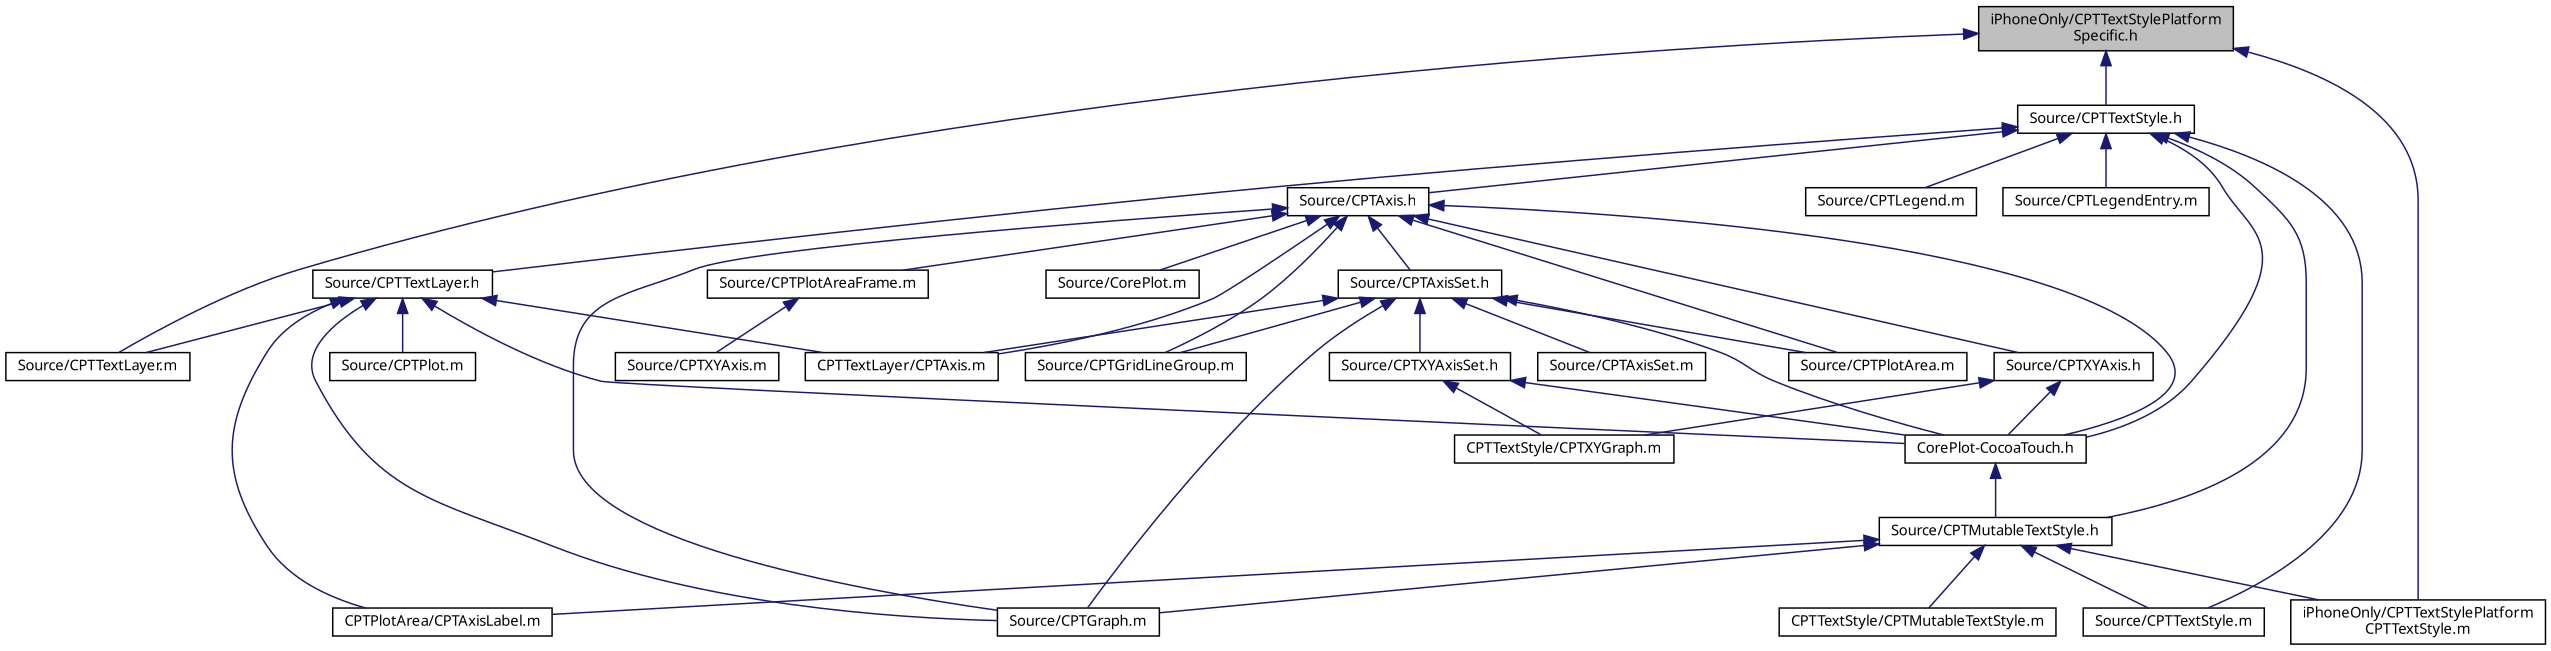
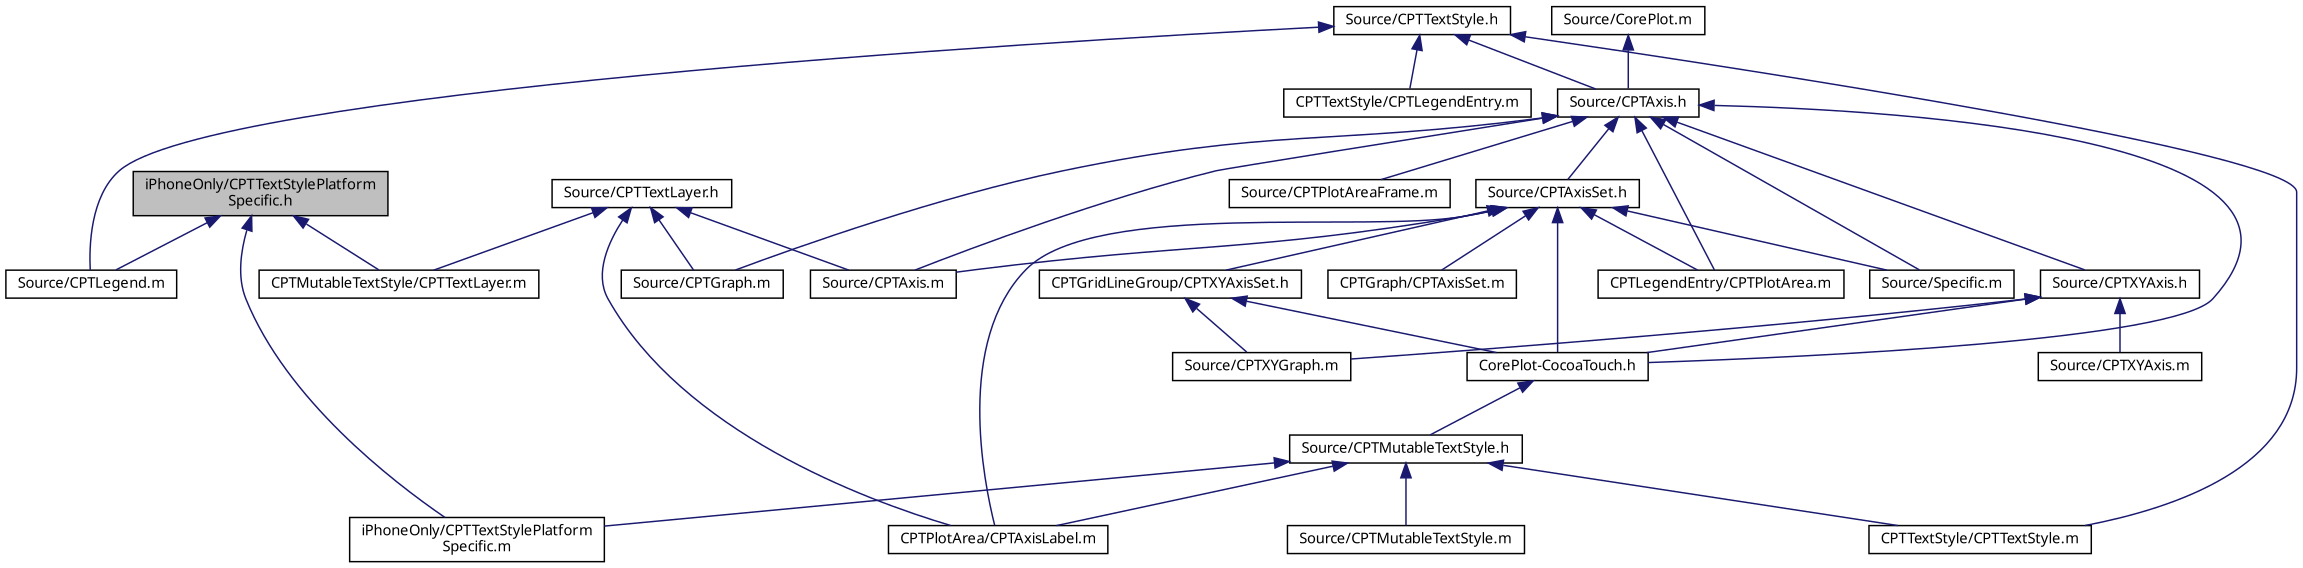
edge "Source/CPTTextStyle.h" -> "iPhoneOnly/CPTTextStylePlatform Specific.h": now "Source/CPTLegend.m" -> "iPhoneOnly/CPTTextStylePlatform Specific.h"
edge "Source/CPTTextLayer.h" -> "Source/CPTTextStyle.h": removed
node "Source/CPTLegendEntry.m": label "Source/CPTLegendEntry.m" -> "CPTTextStyle/CPTLegendEntry.m"
edge "Source/CorePlot.m" -> "Source/CPTAxis.h": reversed
edge "CorePlot-CocoaTouch.h" -> "Source/CPTTextStyle.h": removed
edge "Source/CPTXYAxis.m" -> "Source/CPTPlotAreaFrame.m": now "Source/CPTXYAxis.m" -> "Source/CPTXYAxis.h"
edge "Source/CPTMutableTextStyle.h" -> "Source/CPTTextStyle.h": removed
node "Source/CPTTextLayer.m": label "Source/CPTTextLayer.m" -> "CPTMutableTextStyle/CPTTextLayer.m"
node "Source/CPTPlot.m": removed
node "CPTTextLayer/CPTAxis.m": label "CPTTextLayer/CPTAxis.m" -> "Source/CPTAxis.m"
node "Source/CPTGridLineGroup.m": label "Source/CPTGridLineGroup.m" -> "Source/Specific.m"
node "Source/CPTXYAxisSet.h": label "Source/CPTXYAxisSet.h" -> "CPTGridLineGroup/CPTXYAxisSet.h"
node "Source/CPTAxisSet.m": label "Source/CPTAxisSet.m" -> "CPTGraph/CPTAxisSet.m"
node "Source/CPTPlotArea.m": label "Source/CPTPlotArea.m" -> "CPTLegendEntry/CPTPlotArea.m"
edge "CorePlot-CocoaTouch.h" -> "Source/CPTTextLayer.h": removed
edge "Source/CPTGraph.m" -> "Source/CPTAxisSet.h": now "CPTPlotArea/CPTAxisLabel.m" -> "Source/CPTAxisSet.h"
node "CPTTextStyle/CPTXYGraph.m": label "CPTTextStyle/CPTXYGraph.m" -> "Source/CPTXYGraph.m"
edge "Source/CPTGraph.m" -> "Source/CPTMutableTextStyle.h": removed
node "CPTTextStyle/CPTMutableTextStyle.m": label "CPTTextStyle/CPTMutableTextStyle.m" -> "Source/CPTMutableTextStyle.m"
node "Source/CPTTextStyle.m": label "Source/CPTTextStyle.m" -> "CPTTextStyle/CPTTextStyle.m"
node "iPhoneOnly/CPTTextStylePlatform CPTTextStyle.m": label "iPhoneOnly/CPTTextStylePlatform CPTTextStyle.m" -> "iPhoneOnly/CPTTextStylePlatform Specific.m"
